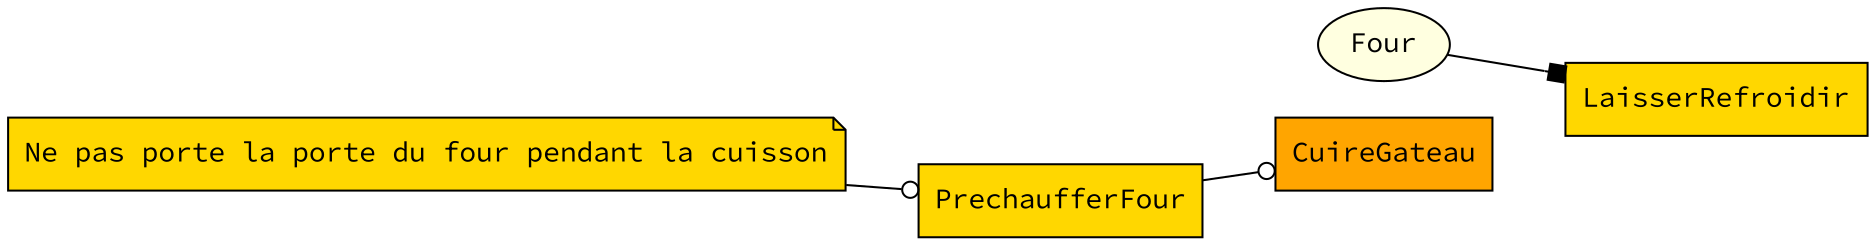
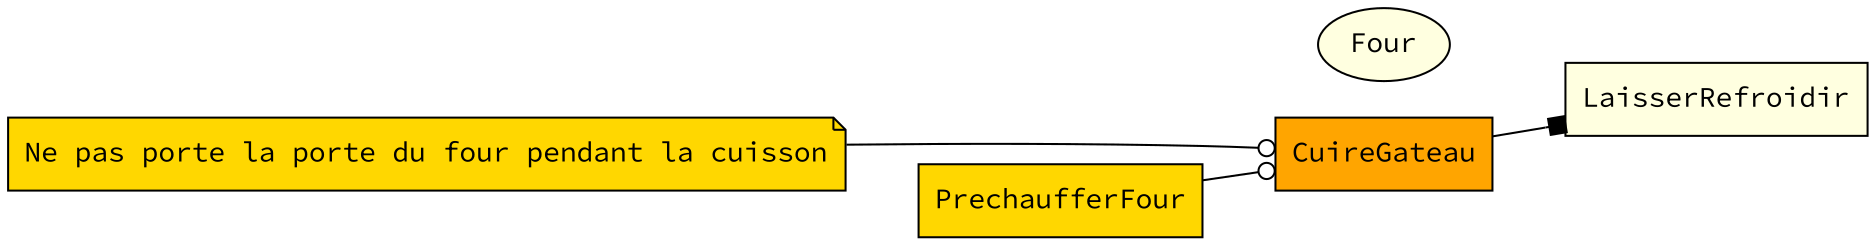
edge "Four" -> "LaisserRefroidir": now "CuireGateau" -> "LaisserRefroidir"
node "LaisserRefroidir": fillcolor gold -> lightyellow
edge "Ne pas porte la porte du four pendant la cuisson" -> "PrechaufferFour": now "Ne pas porte la porte du four pendant la cuisson" -> "CuireGateau"
